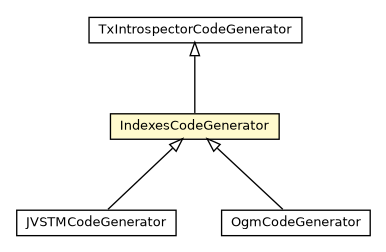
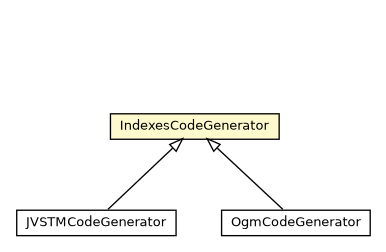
node "TxIntrospectorCodeGenerator": removed
